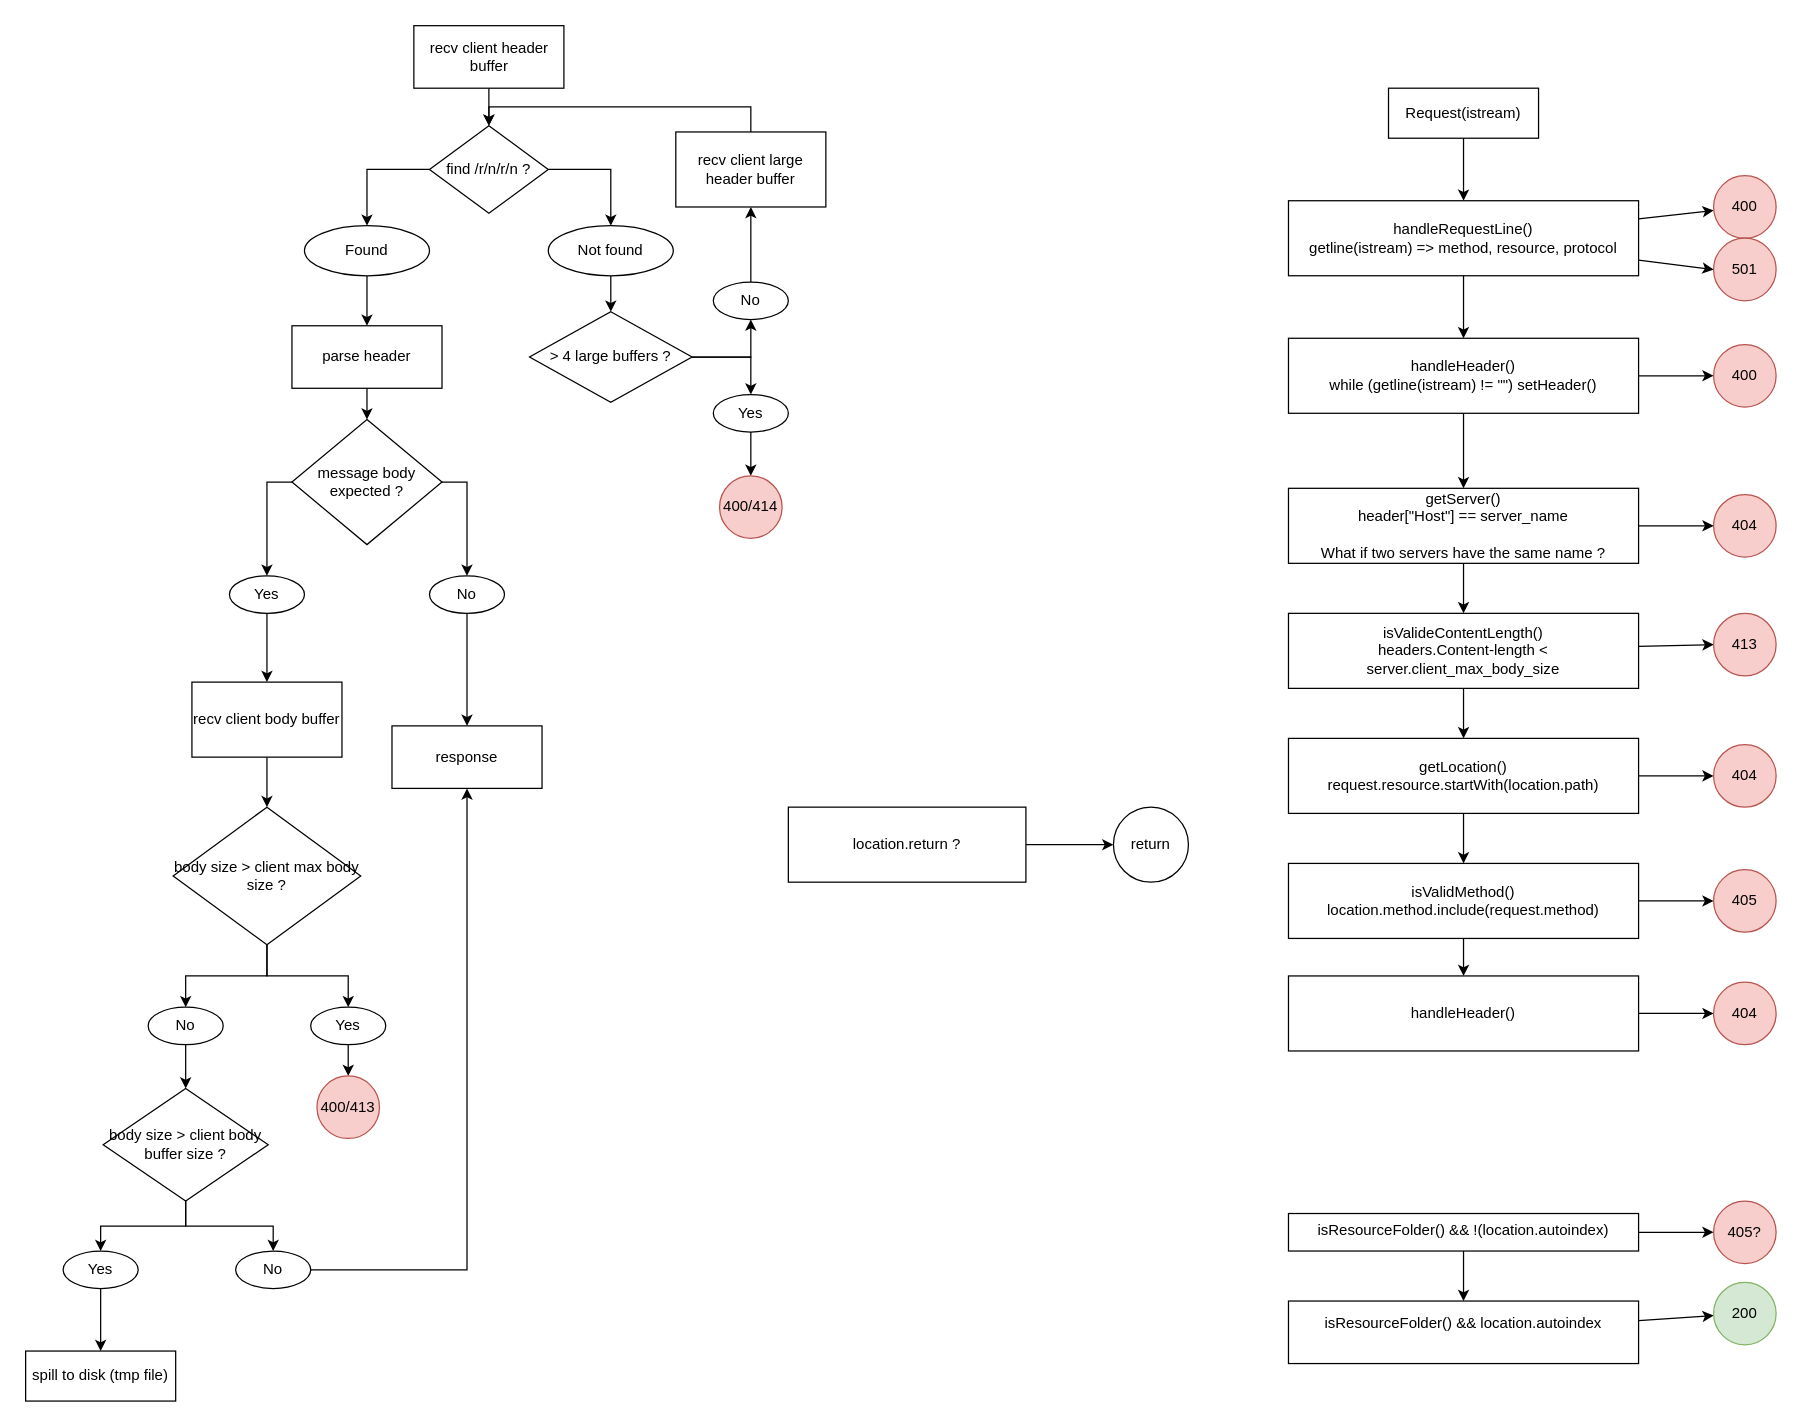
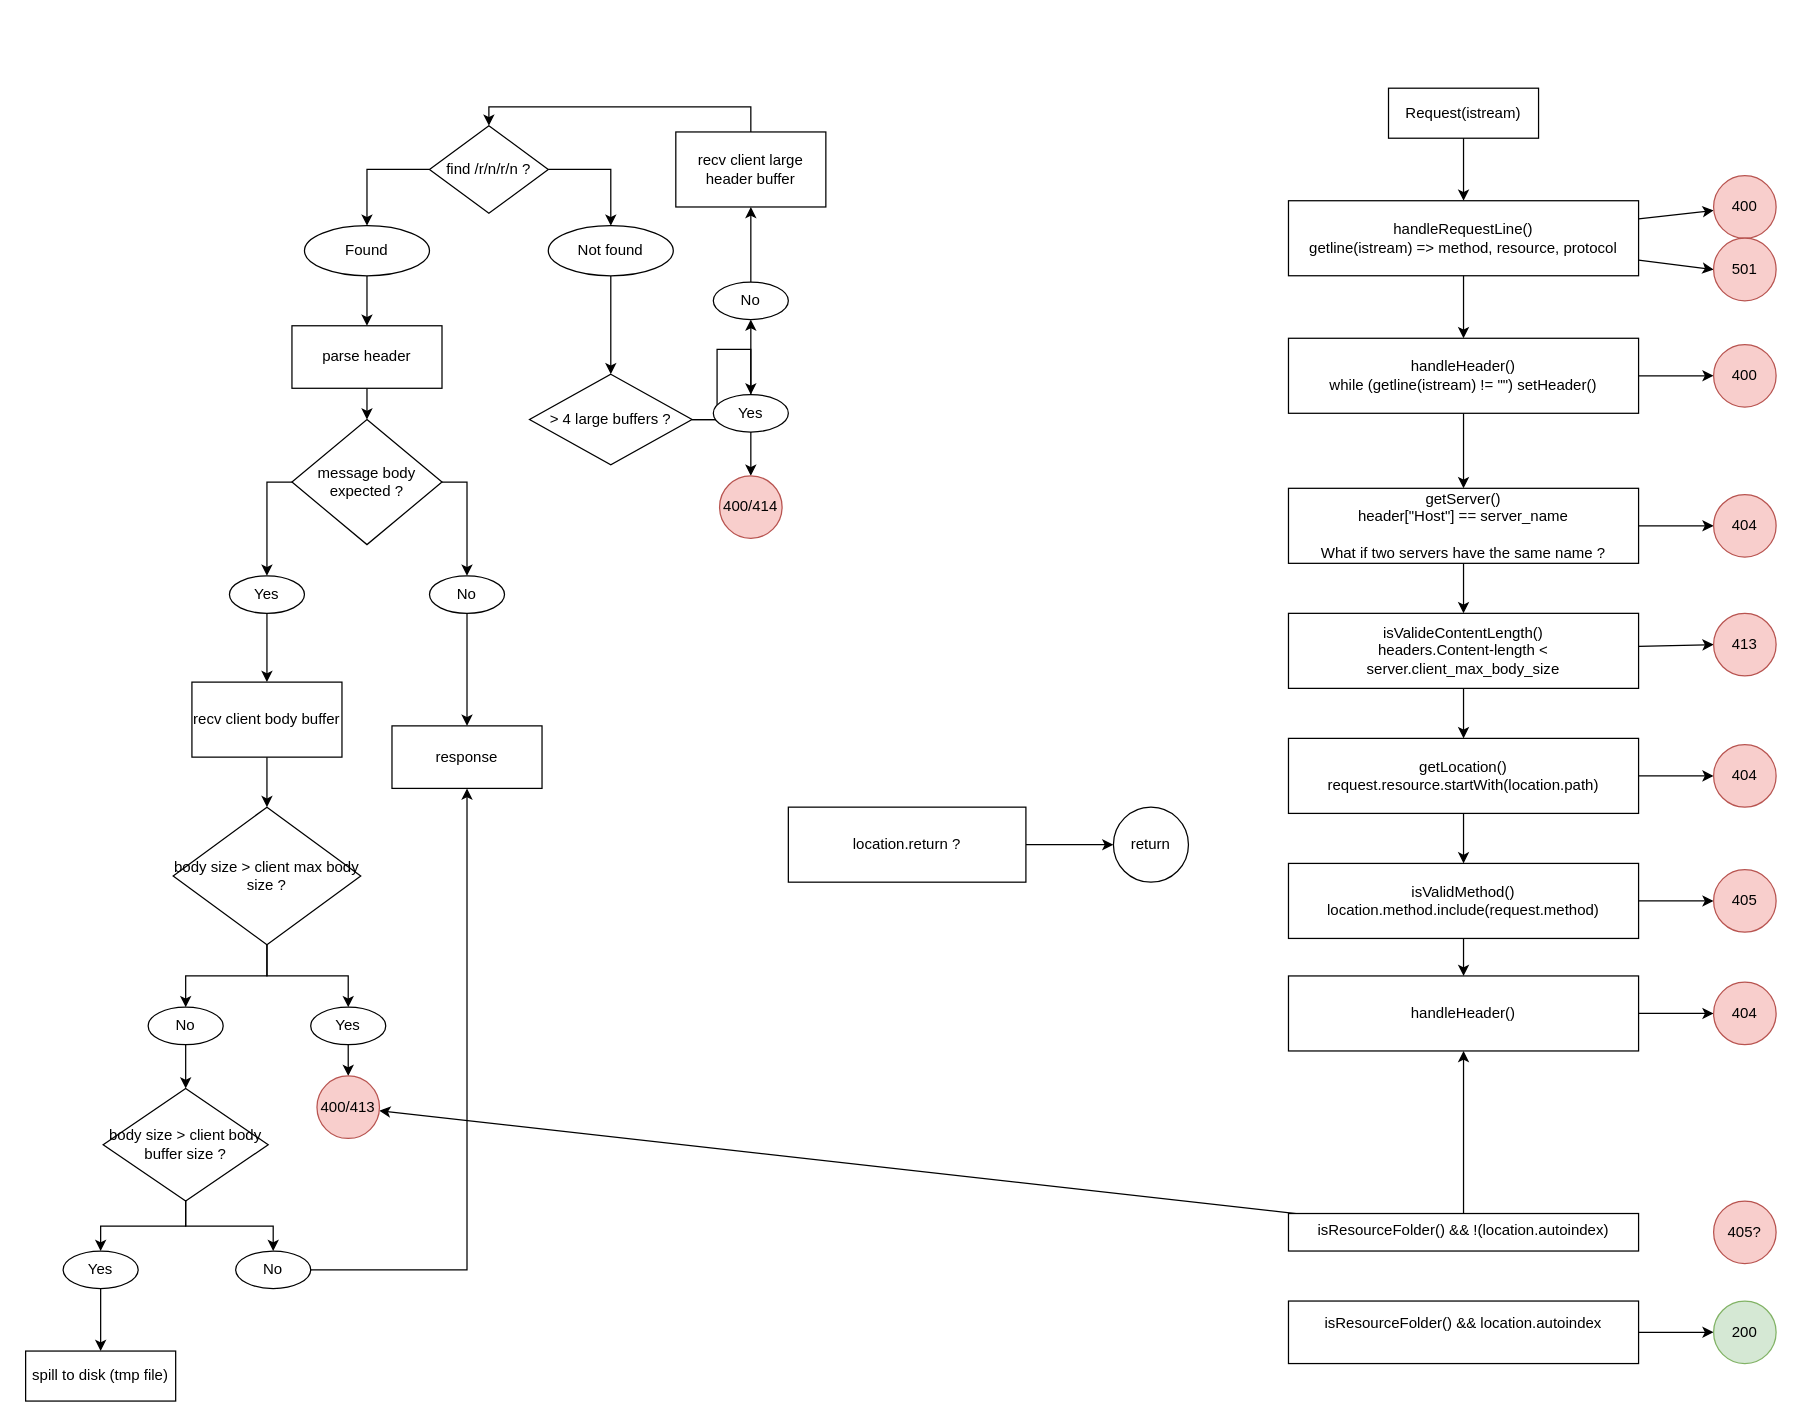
node "recv client header buffer": removed
edge "recv client header buffer" -> "find /r/n/r/n ?": removed
node "> 4 large buffers ?": moved (611, 357) -> (611, 419)
edge "isResourceFolder() && !(location.autoindex)" -> "405?": now "isResourceFolder() && !(location.autoindex)" -> "handleHeader()"
edge "isResourceFolder() && !(location.autoindex)" -> "isResourceFolder() && location.autoindex": now "isResourceFolder() && !(location.autoindex)" -> "400/413"
node "200": moved (1744, 1313) -> (1744, 1332)
